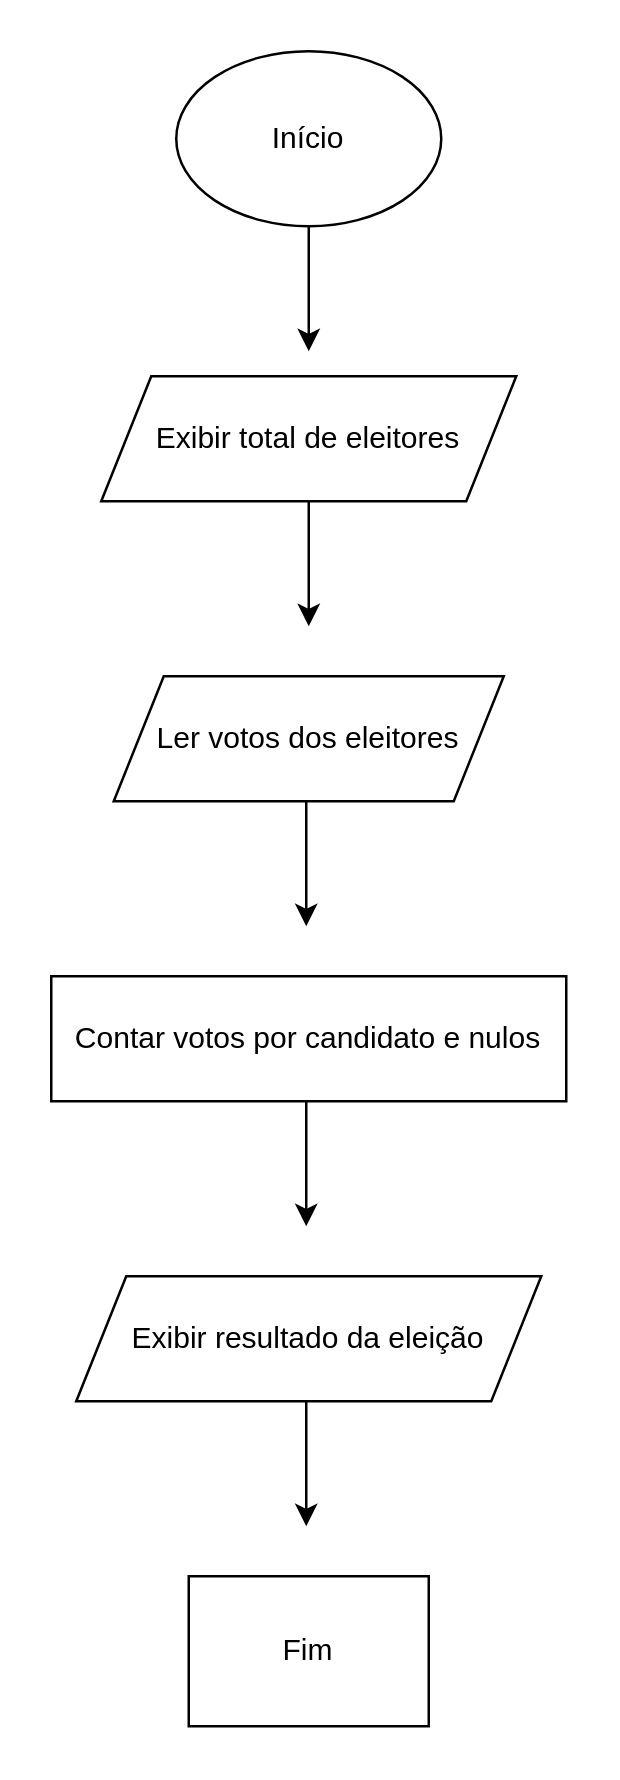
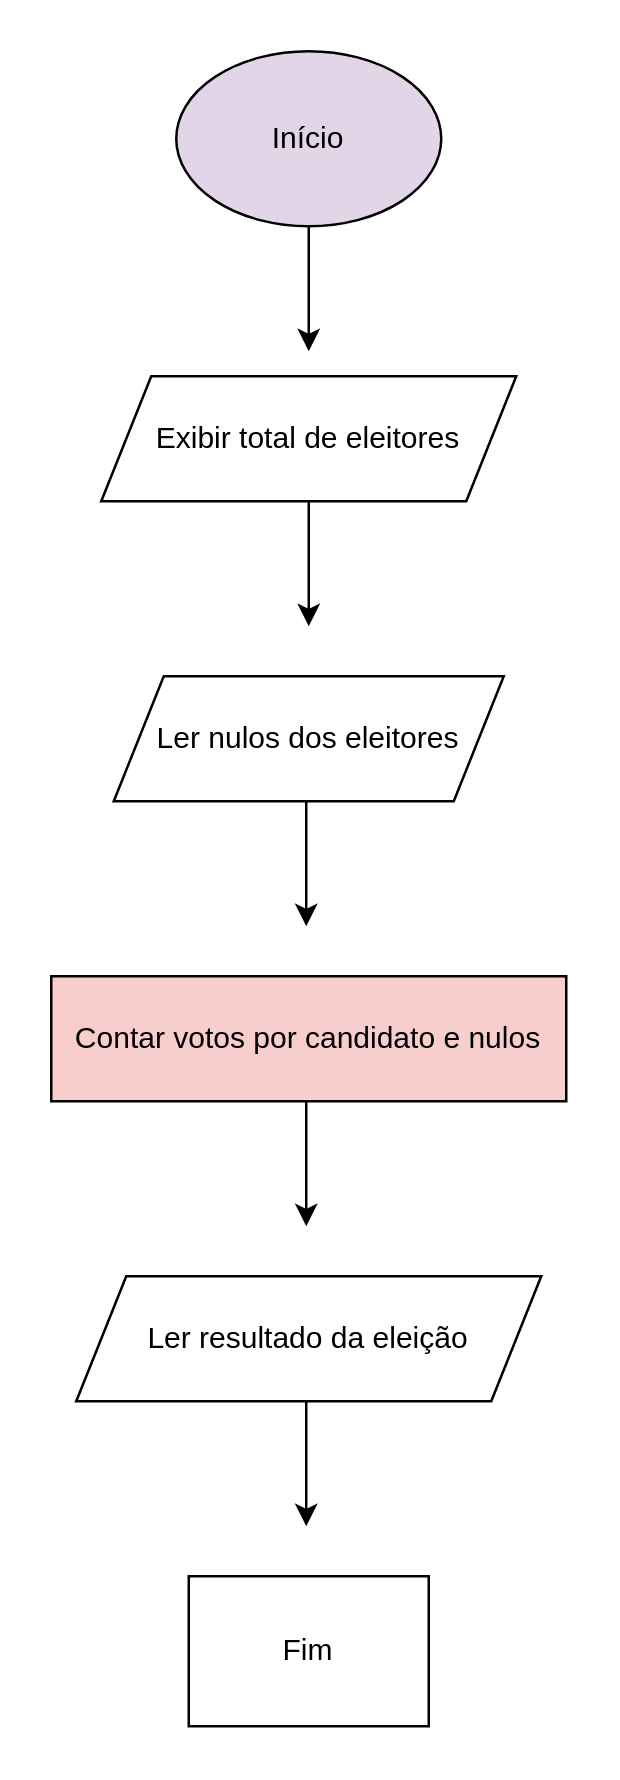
node "Início": fillcolor #ffffff -> #e1d5e7
node "Ler votos dos eleitores": label "Ler votos dos eleitores" -> "Ler nulos dos eleitores"
node "Contar votos por candidato e nulos": fillcolor #ffffff -> #f8cecc
node "Exibir resultado da eleição": label "Exibir resultado da eleição" -> "Ler resultado da eleição"
